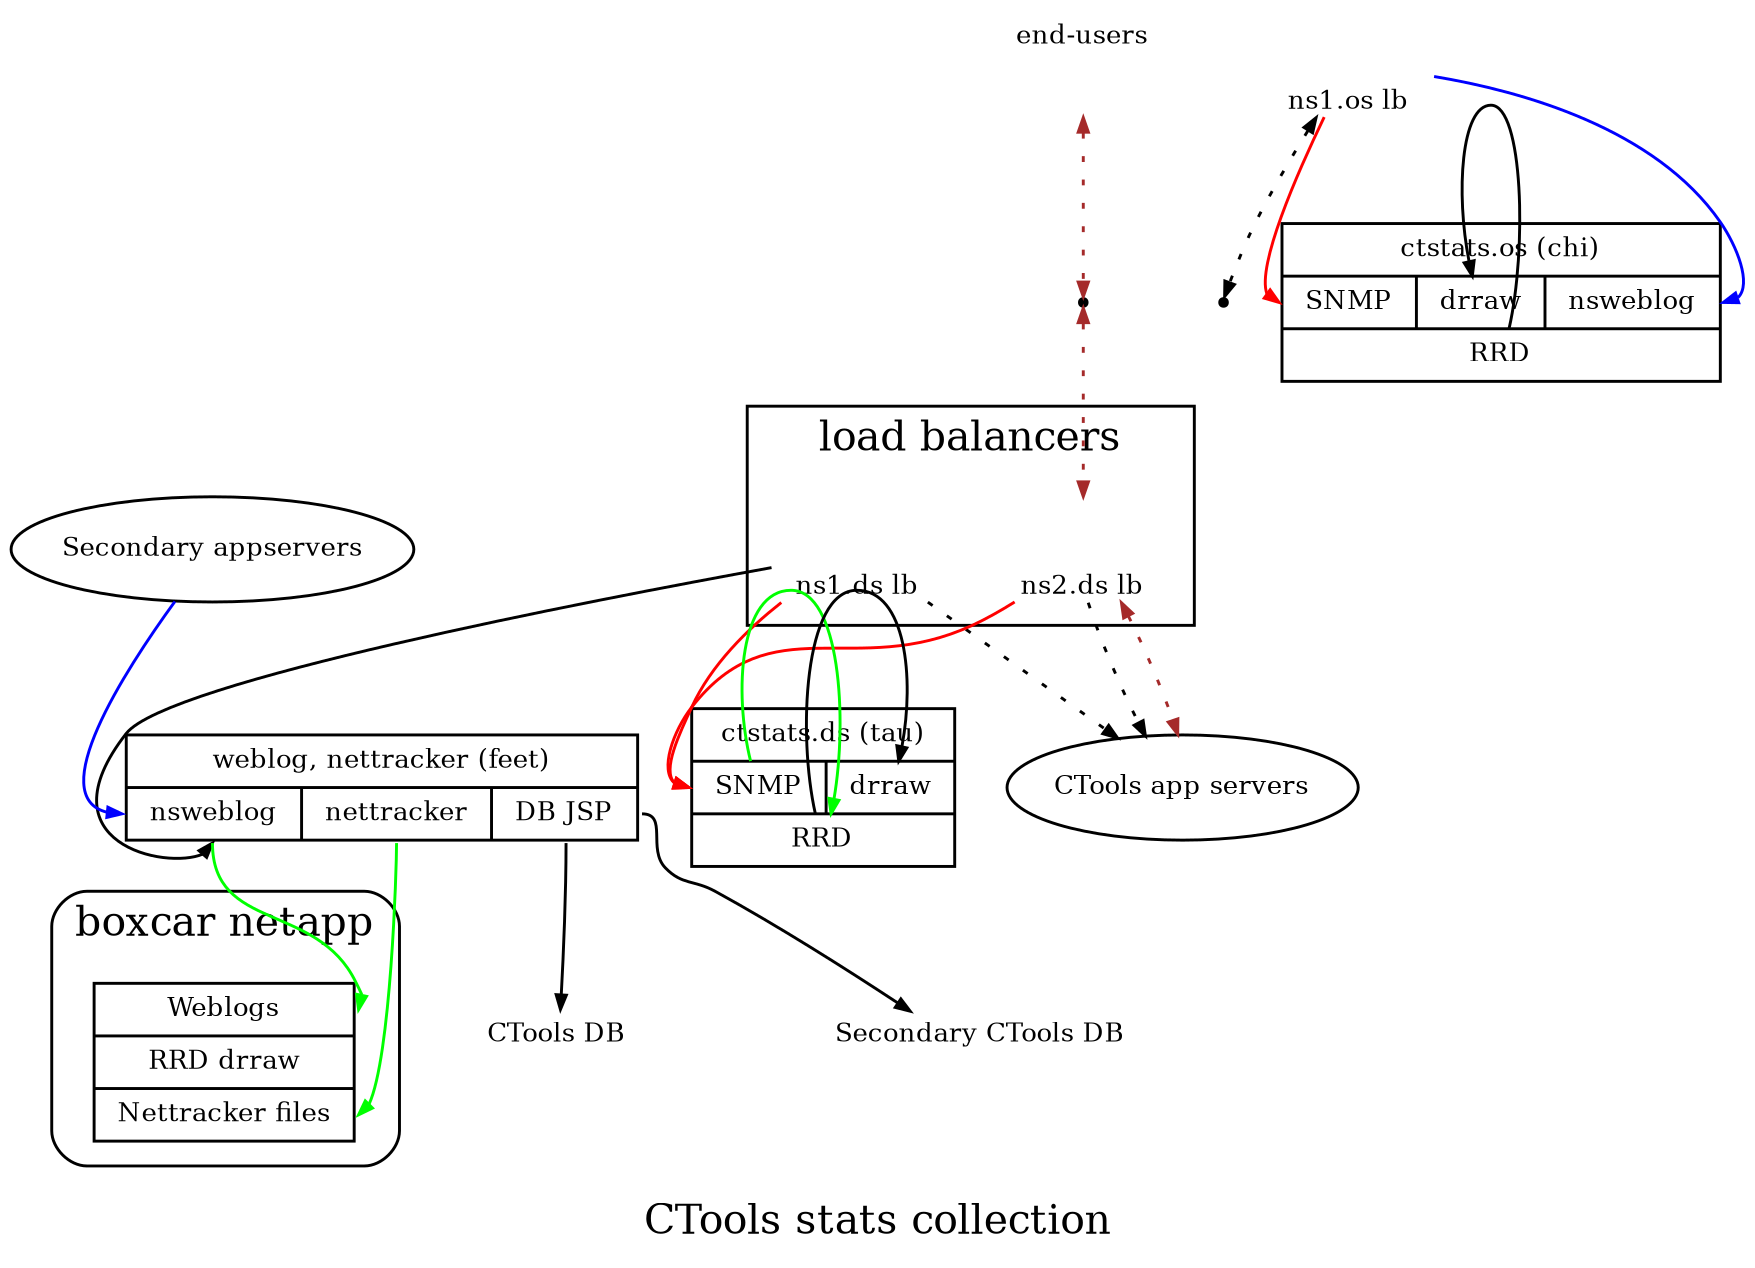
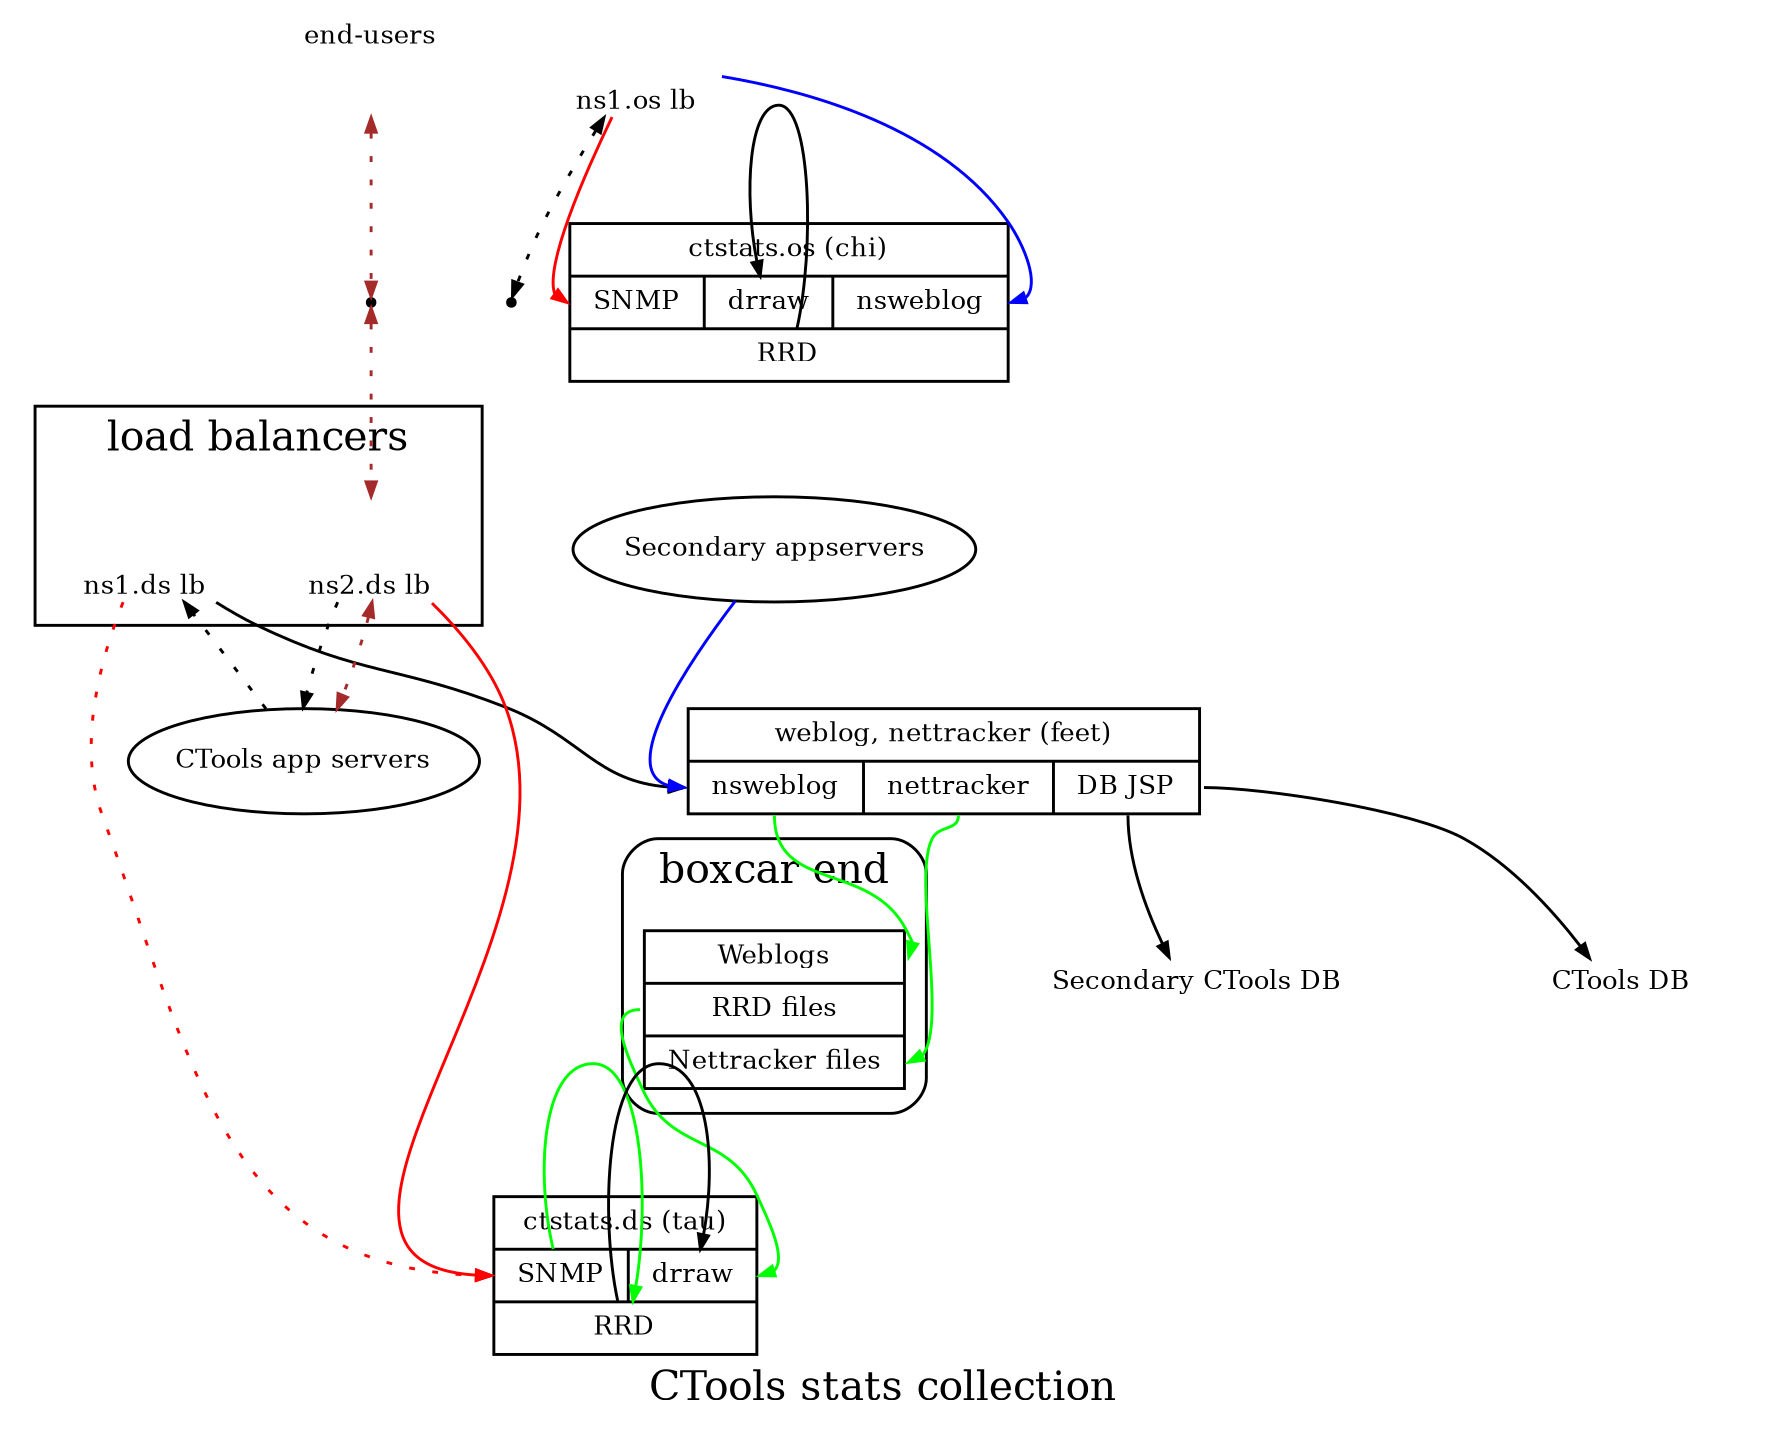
edge "ns1.ds lb" -> "CTools app servers": reversed
edge "ns1.ds lb" -- "ctstats.ds (tau)": style solid -> dotted
cluster "boxcar netapp": label "boxcar netapp" -> "boxcar end"
node "Weblogs": text "RRD drraw" -> "RRD files"
edge "Weblogs" -> "ctstats.ds (tau)": added
